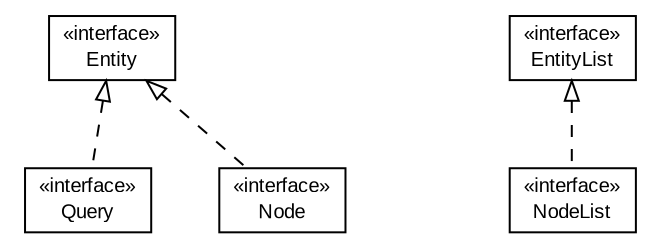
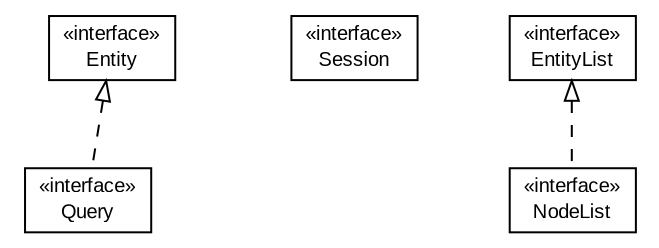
node "Session": added
node "Node": removed
